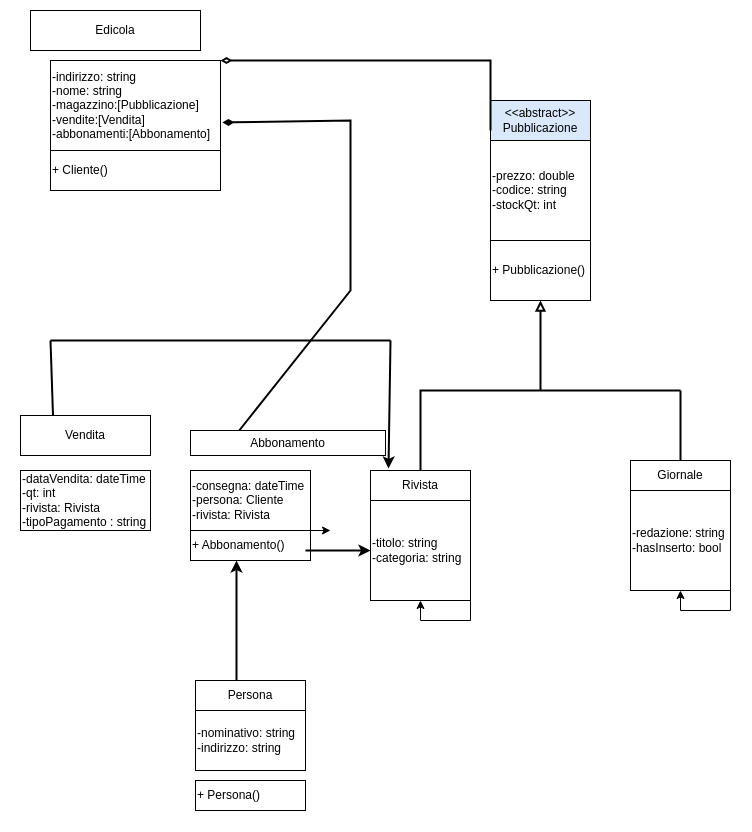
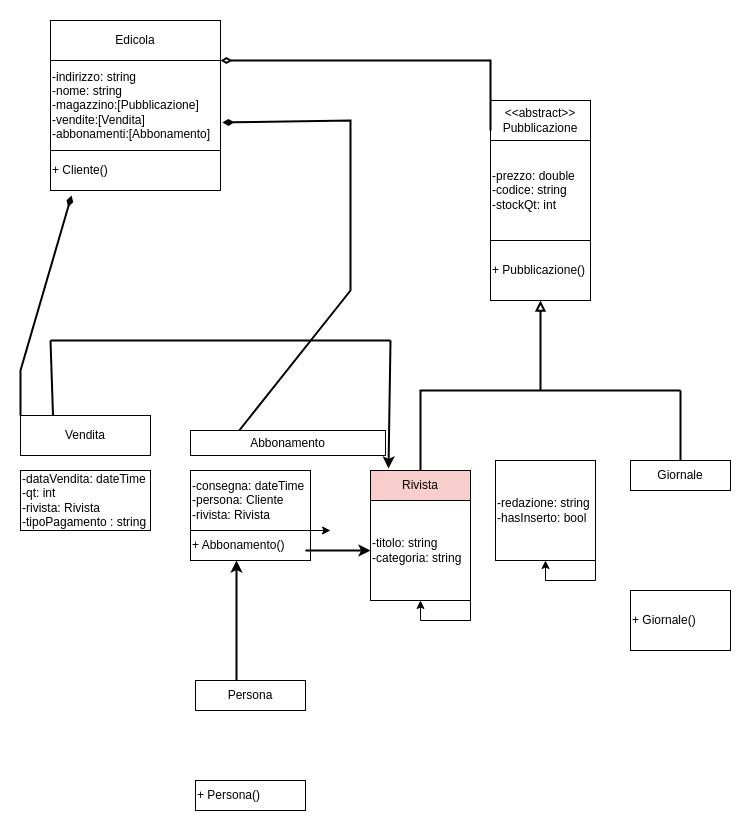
node "Edicola": moved (116, 31) -> (136, 41)
node "<<abstract>> Pubblicazione": fillcolor #dae8fc -> #ffffff
edge "Vendita" -> "+ Cliente()": added
node "Rivista": fillcolor #ffffff -> #f8cecc
node "-redazione: string -hasInserto: bool": moved (681, 541) -> (546, 511)
node "+ Giornale()": added
node "-nominativo: string -indirizzo: string": removed
